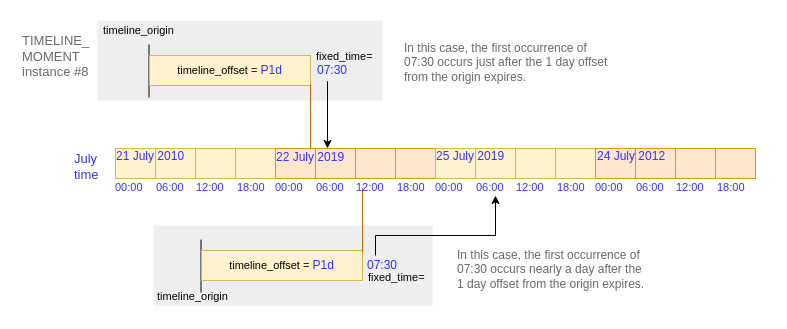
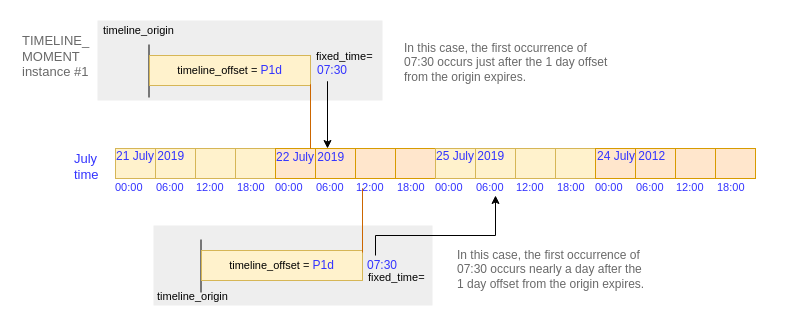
node "TIMELINE_MOMENTinstance #8": label "TIMELINE_MOMENTinstance #8" -> "TIMELINE_MOMENTinstance #1"
node "21 July 2010": label "21 July 2010" -> "21 July 2019"
